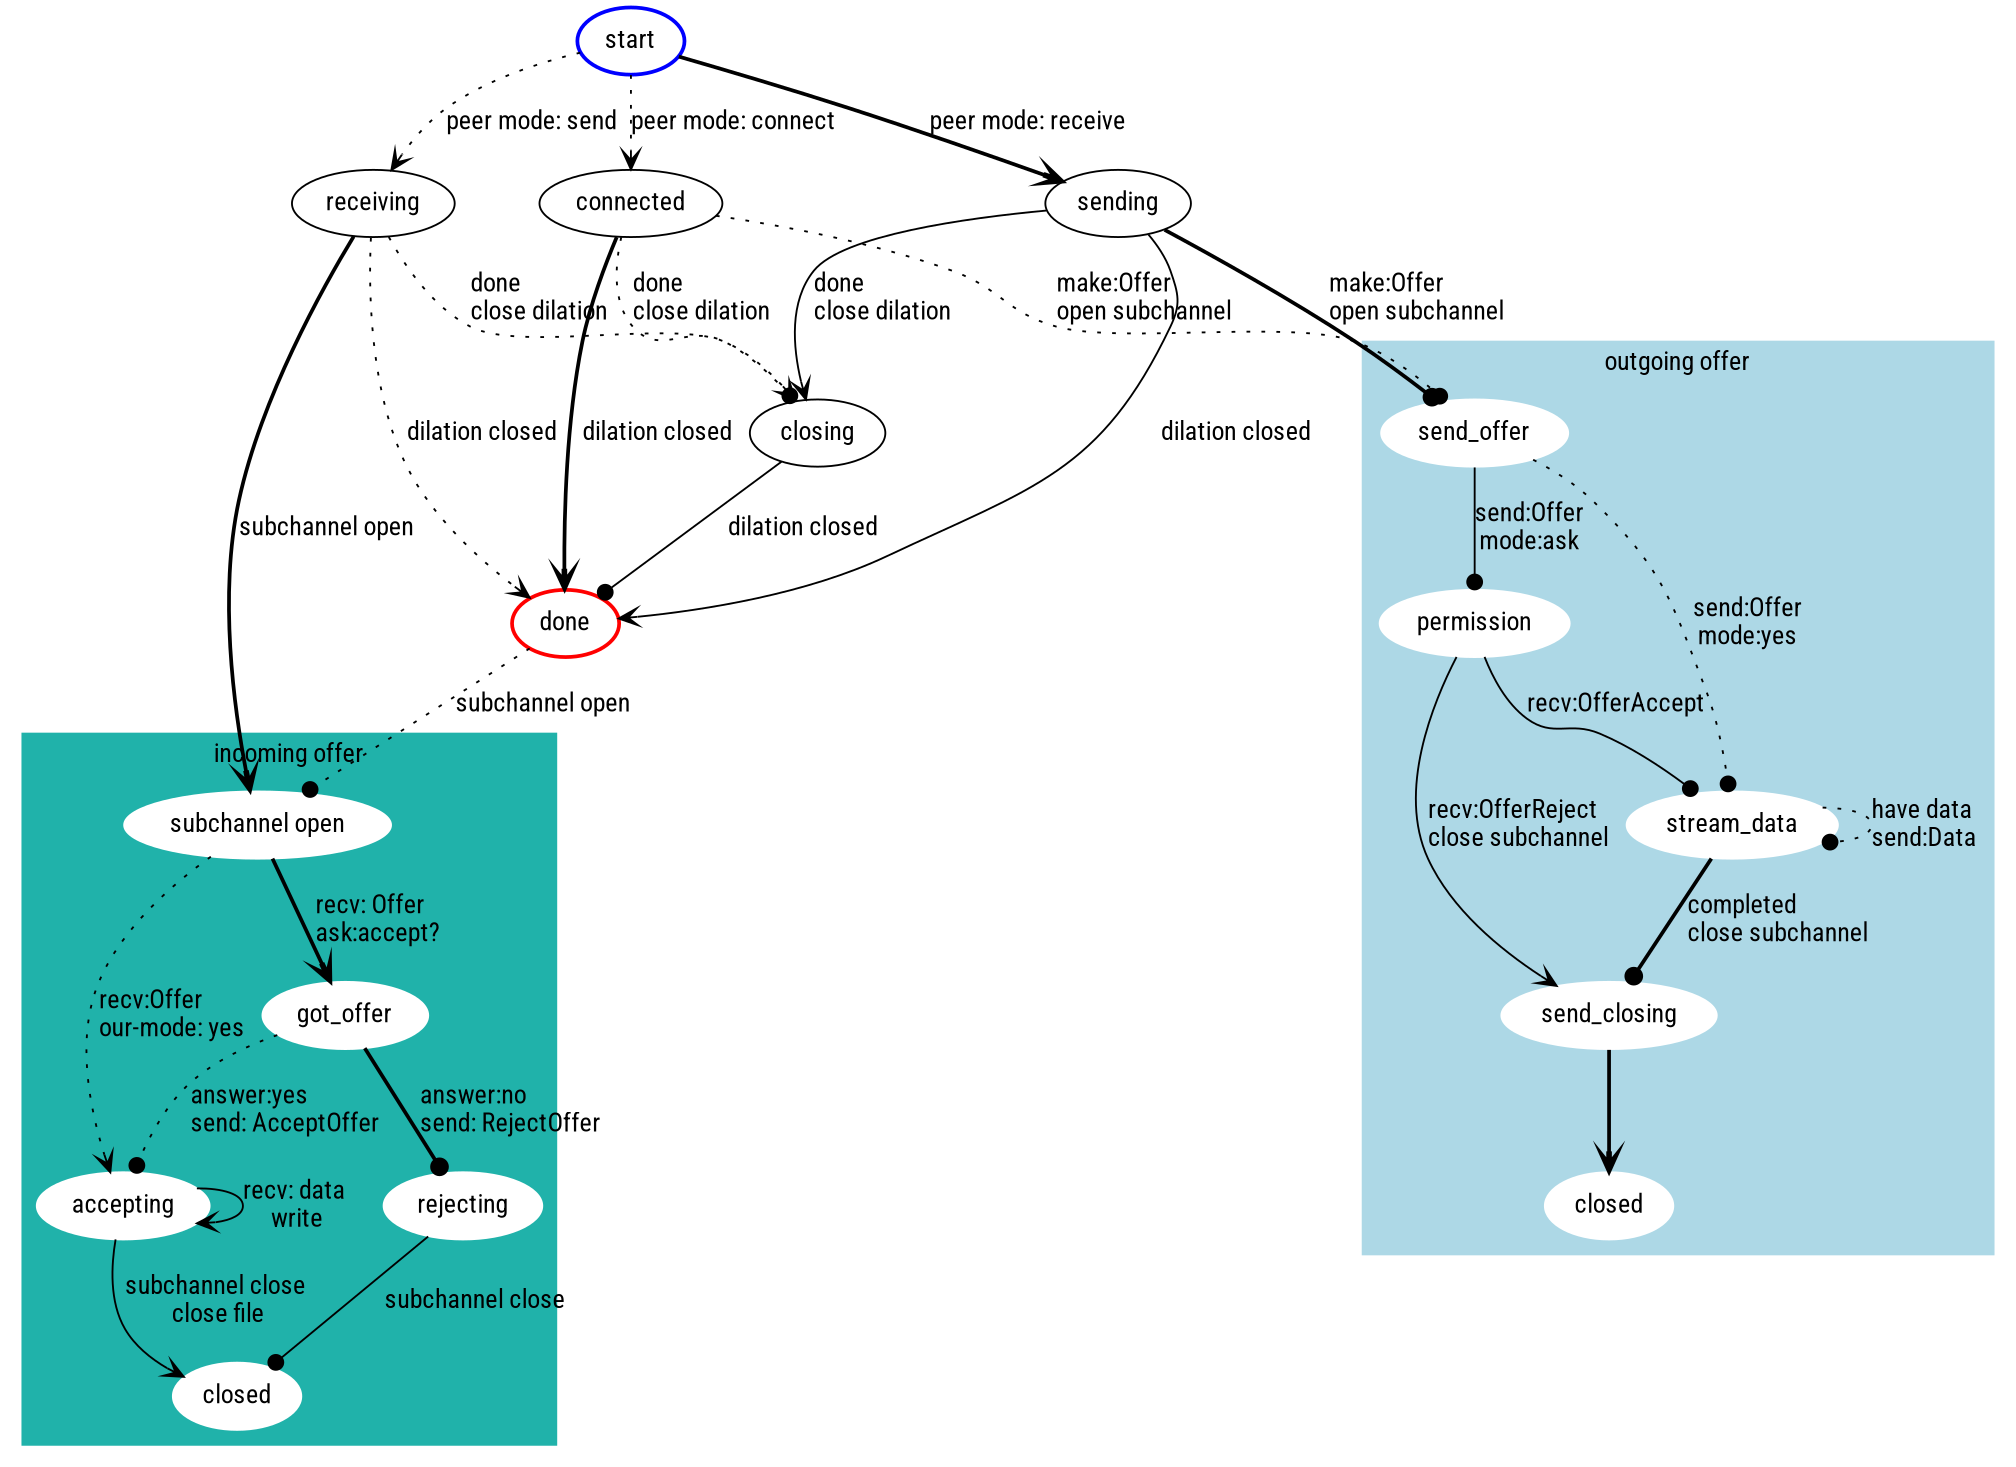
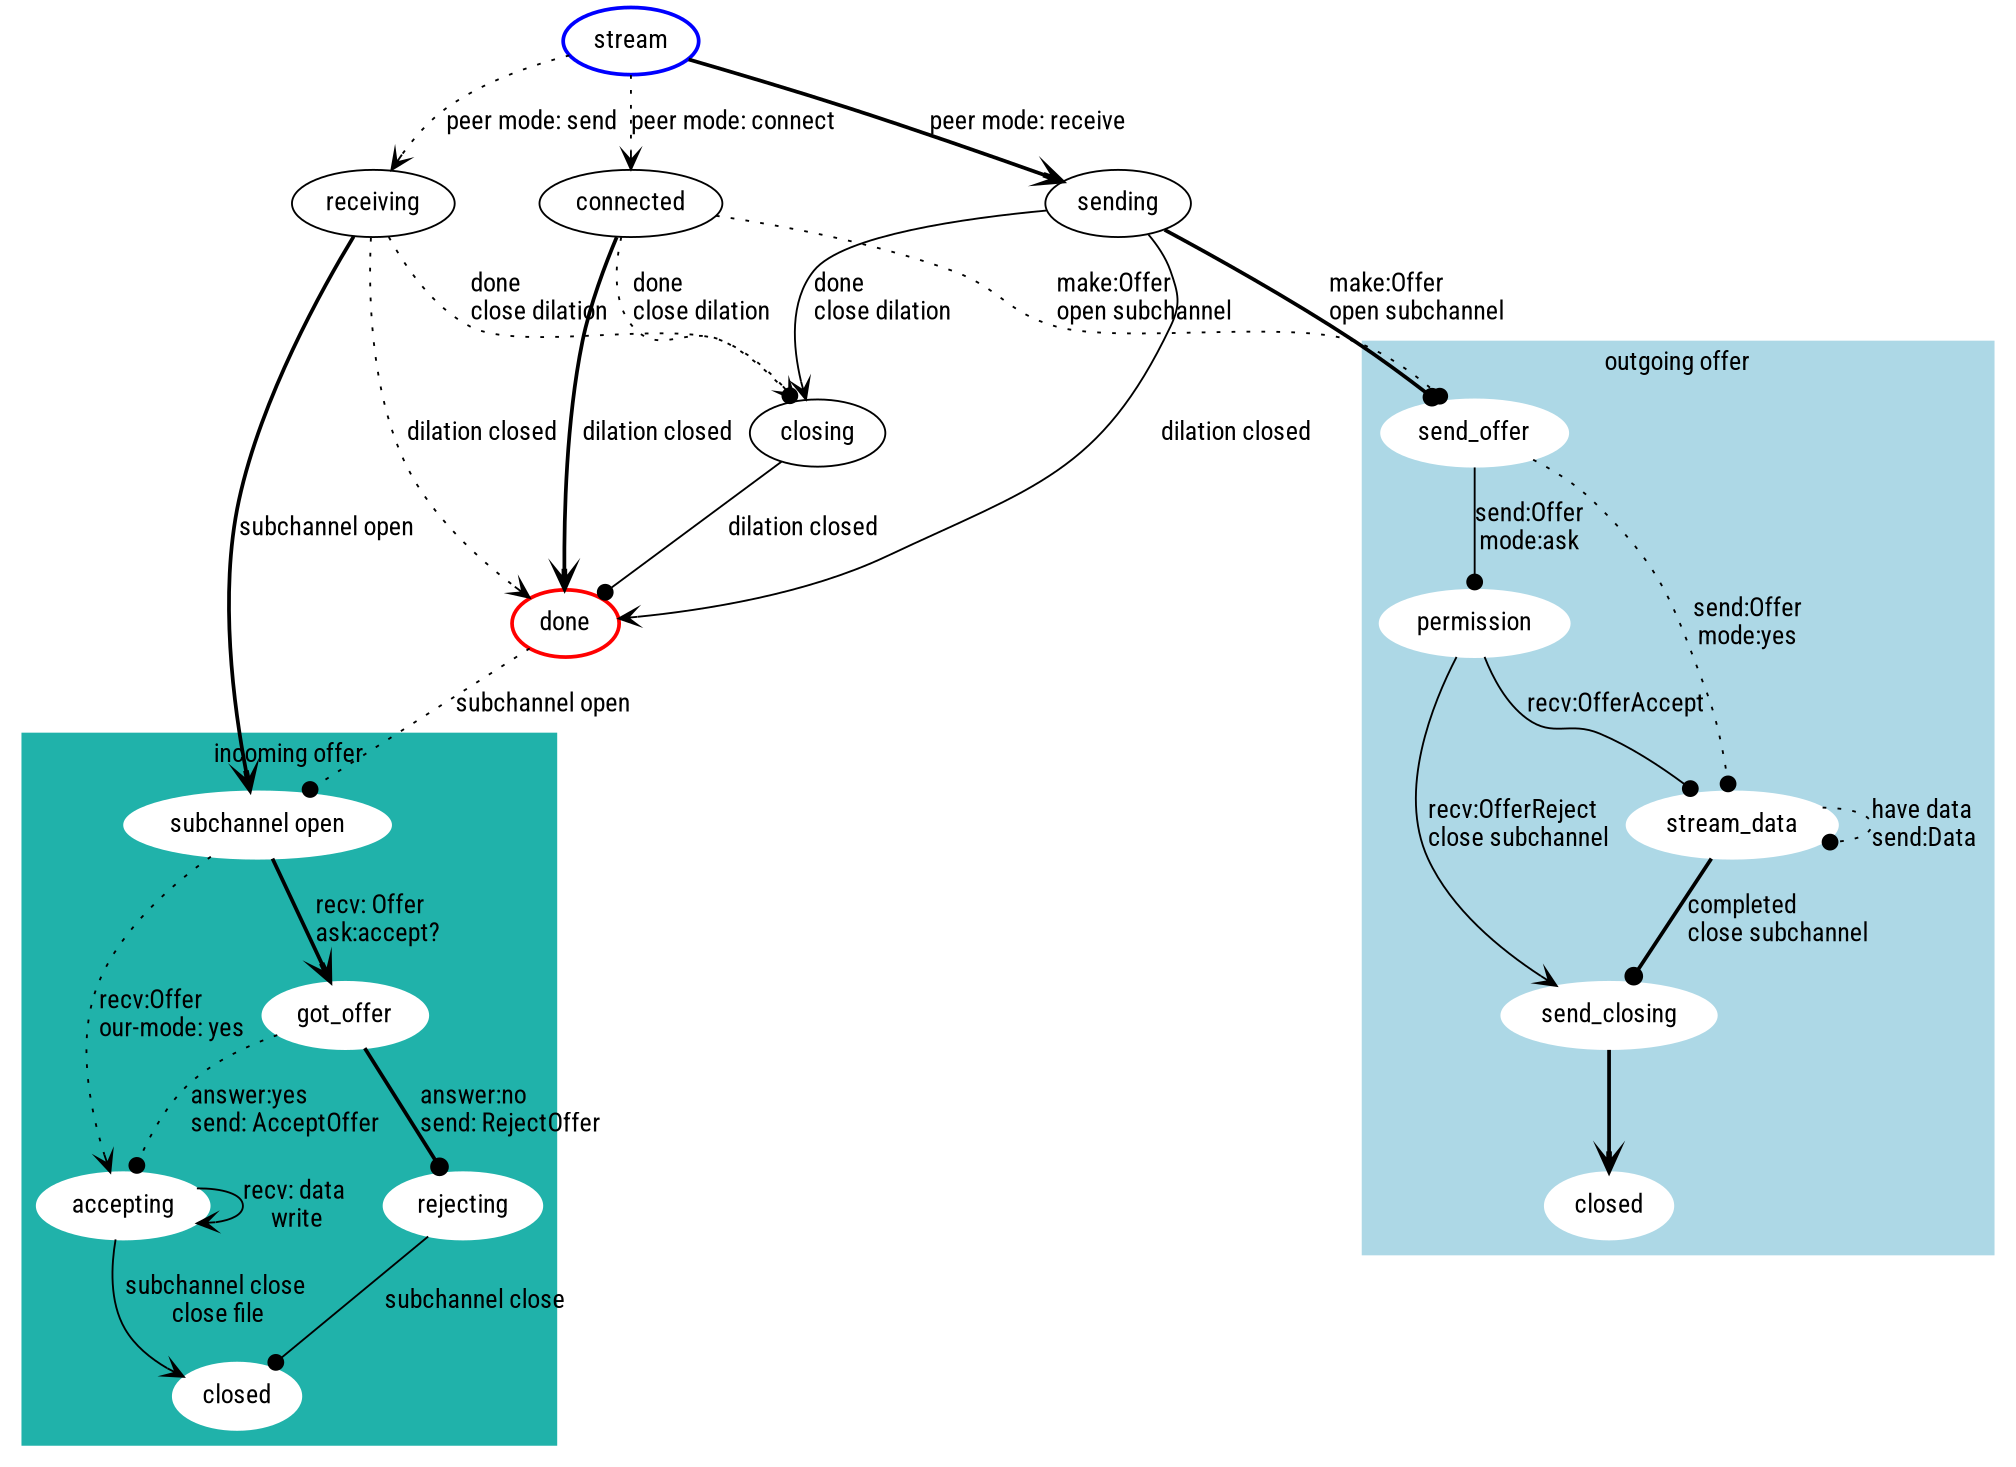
node "start": label "start" -> "stream"
